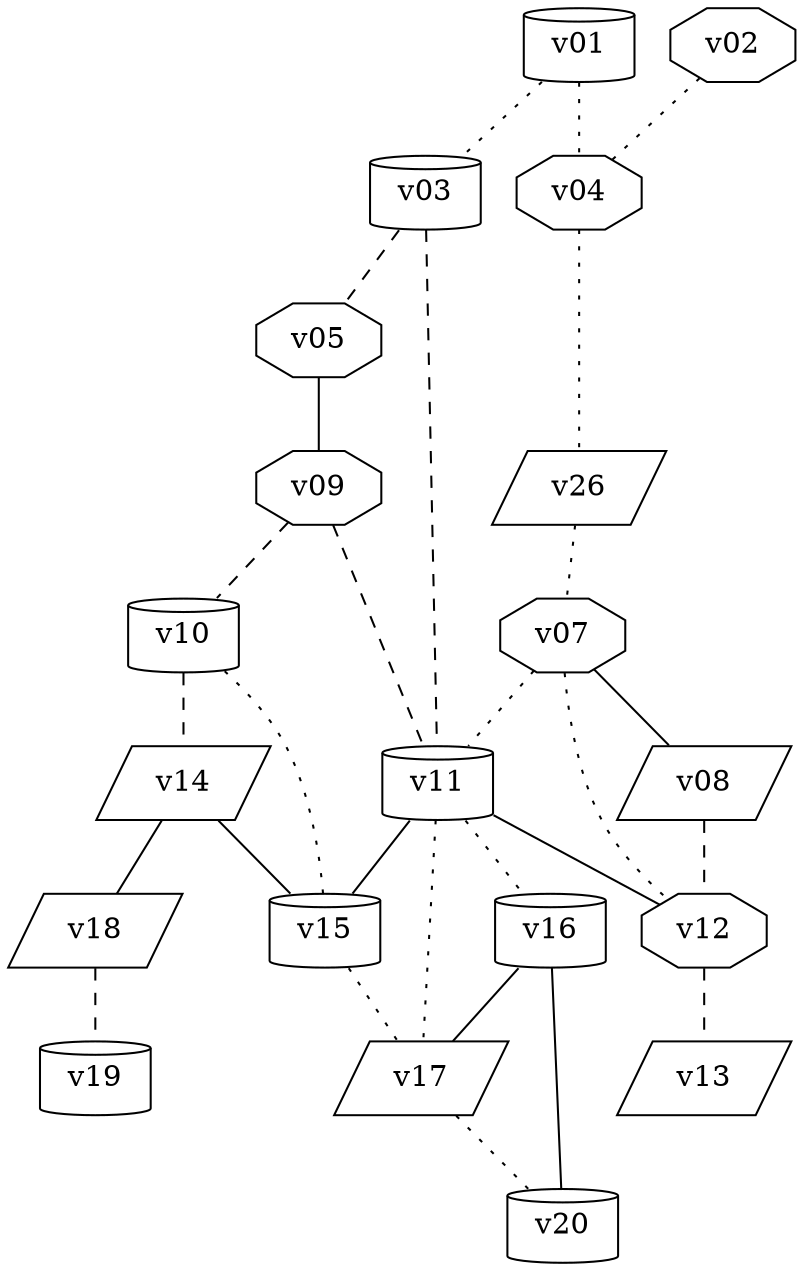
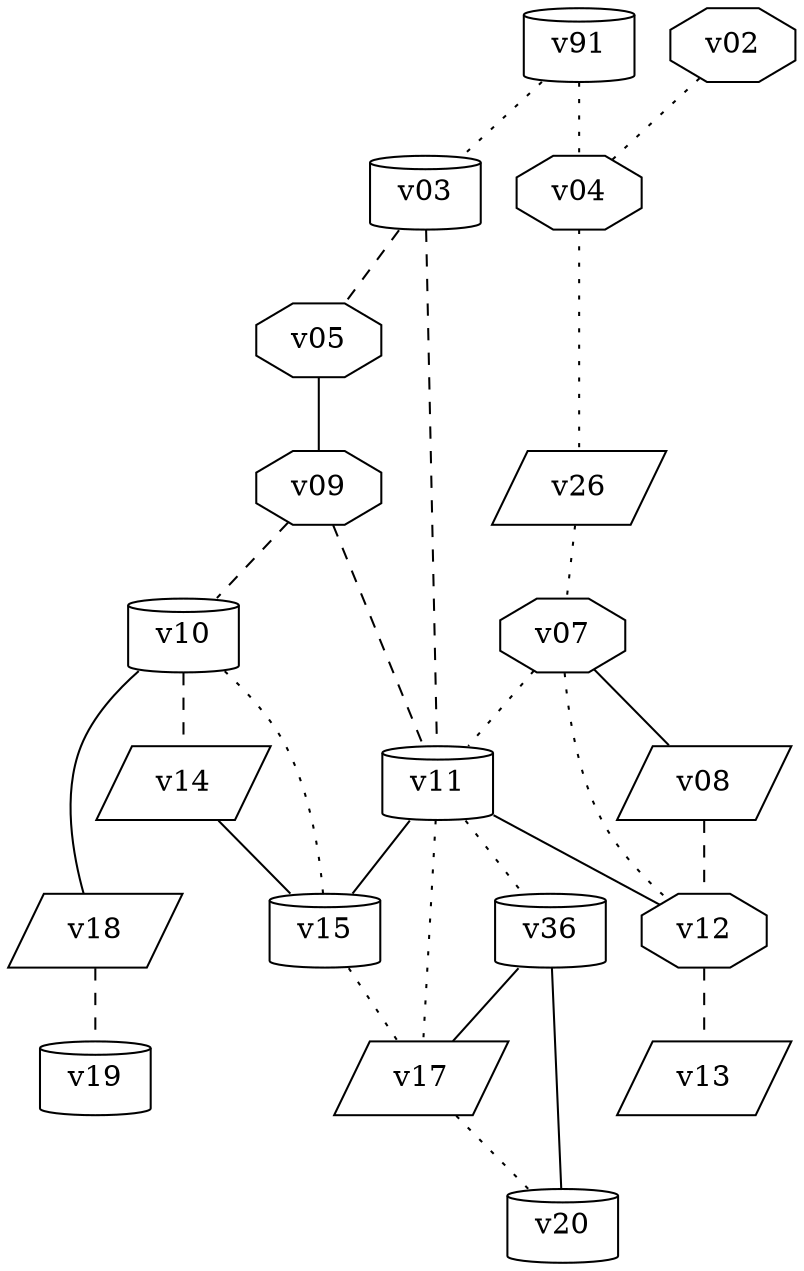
node "v01": label "v01" -> "v91"
edge "v14" -- "v18": now "v10" -- "v18"
node "v16": label "v16" -> "v36"
